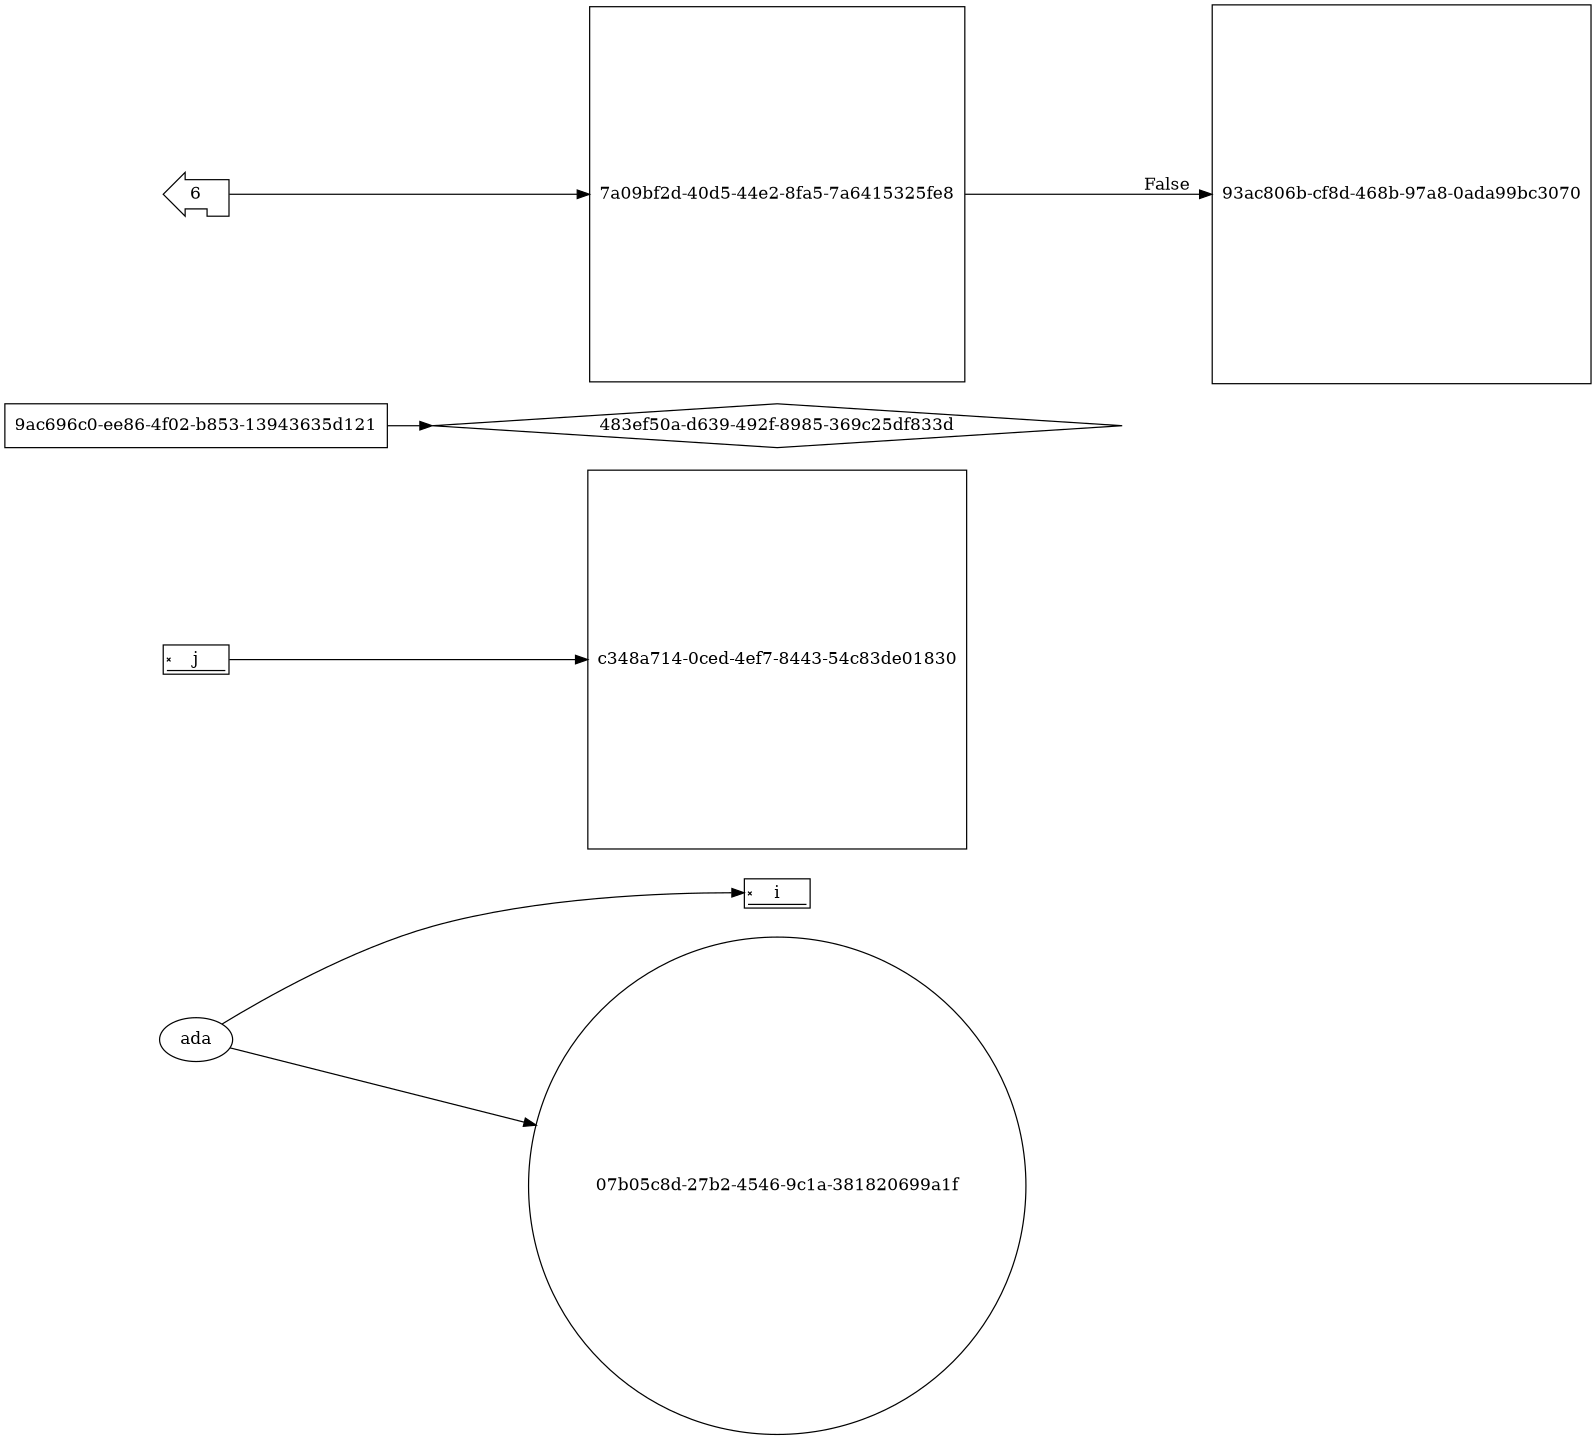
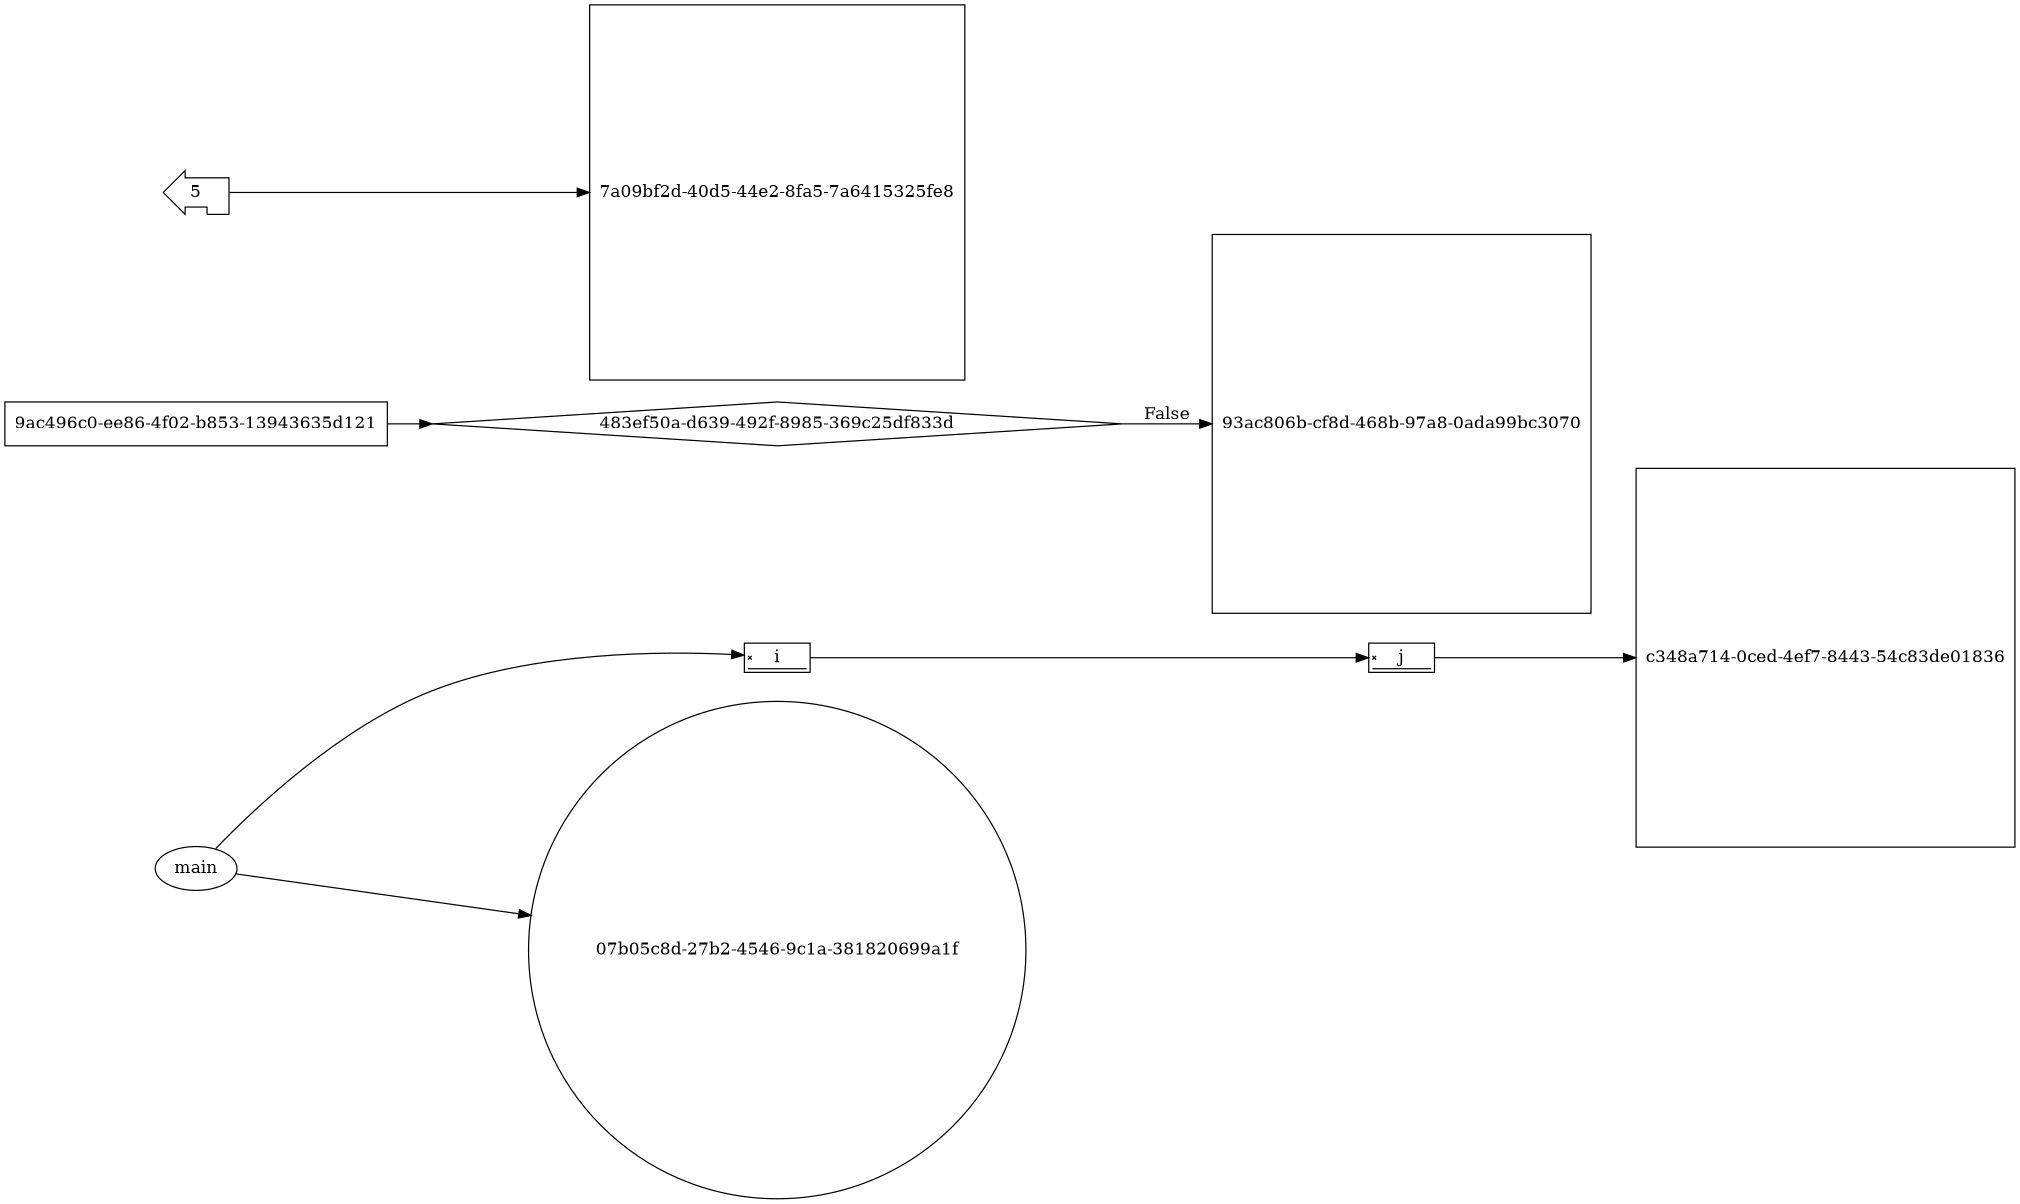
node "6": label "6" -> "5"
edge "7a09bf2d-40d5-44e2-8fa5-7a6415325fe8" -> "93ac806b-cf8d-468b-97a8-0ada99bc3070": now "483ef50a-d639-492f-8985-369c25df833d" -> "93ac806b-cf8d-468b-97a8-0ada99bc3070"
node "9ac696c0-ee86-4f02-b853-13943635d121": label "9ac696c0-ee86-4f02-b853-13943635d121" -> "9ac496c0-ee86-4f02-b853-13943635d121"
edge "i" -> "j": added
node "c348a714-0ced-4ef7-8443-54c83de01830": label "c348a714-0ced-4ef7-8443-54c83de01830" -> "c348a714-0ced-4ef7-8443-54c83de01836"
node "ada": label "ada" -> "main"
